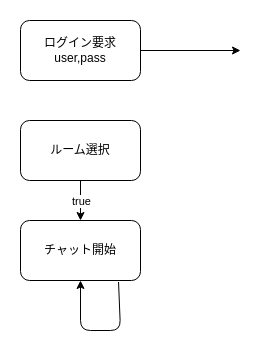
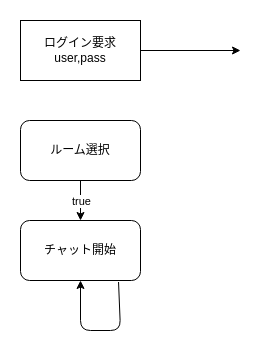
node "ログイン要求 user,pass": shape rounded rectangle -> rectangle
